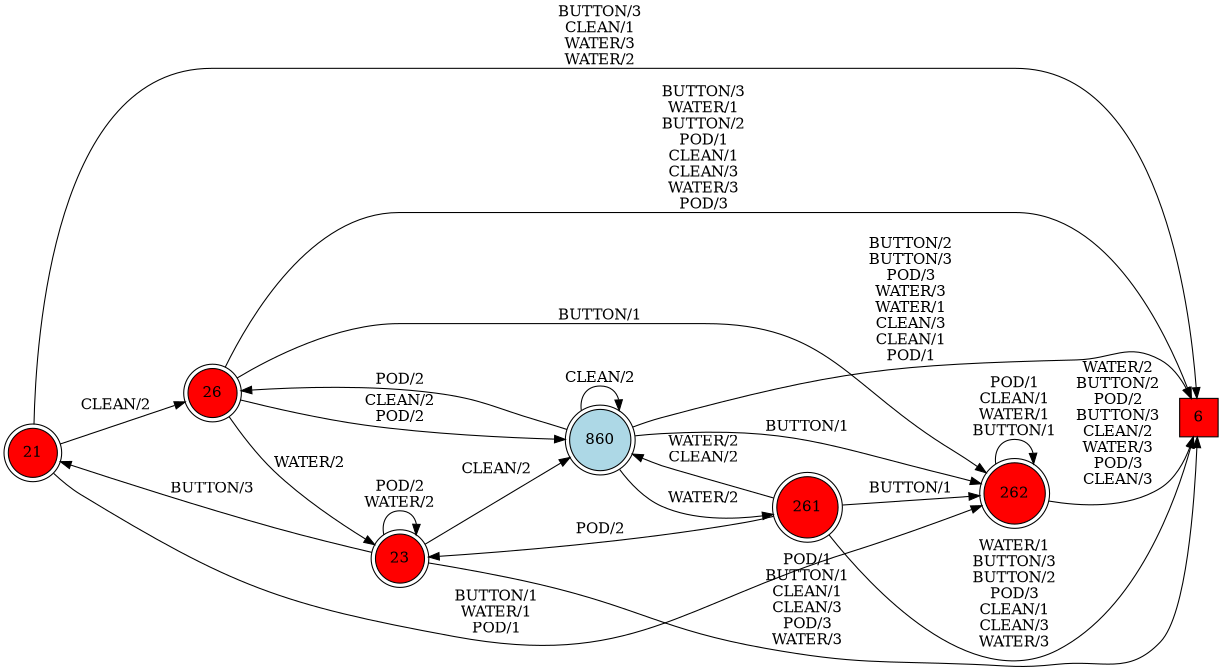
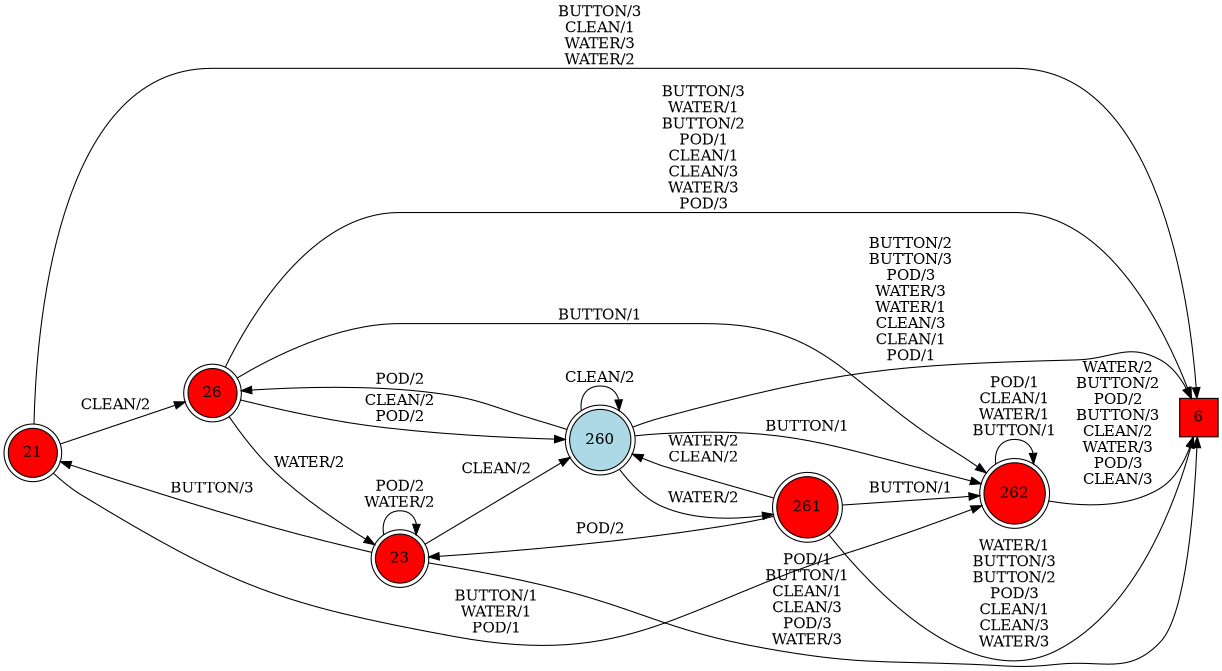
node "860": label "860" -> "260"
